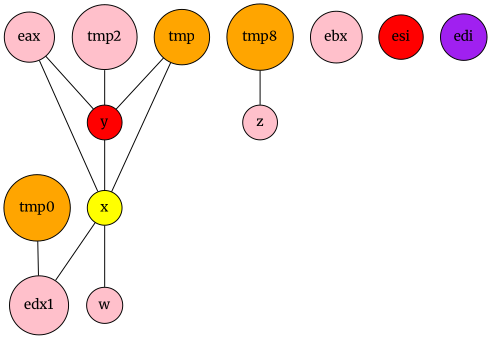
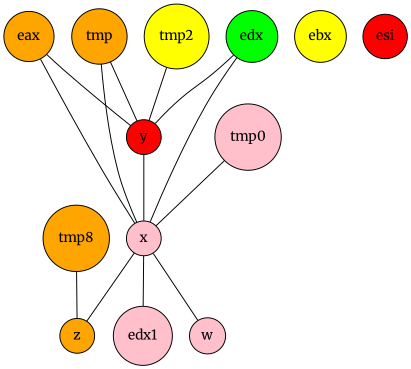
node "edx": added
node "eax": fillcolor pink -> orange
node "tmp2": fillcolor pink -> yellow
node "ebx": fillcolor pink -> yellow
node "edi": removed
node "z": fillcolor pink -> orange
node "tmp0": fillcolor orange -> pink
node "x": fillcolor yellow -> pink
edge "tmp0" -- "edx1": now "tmp0" -- "x"
edge "x" -- "z": added
